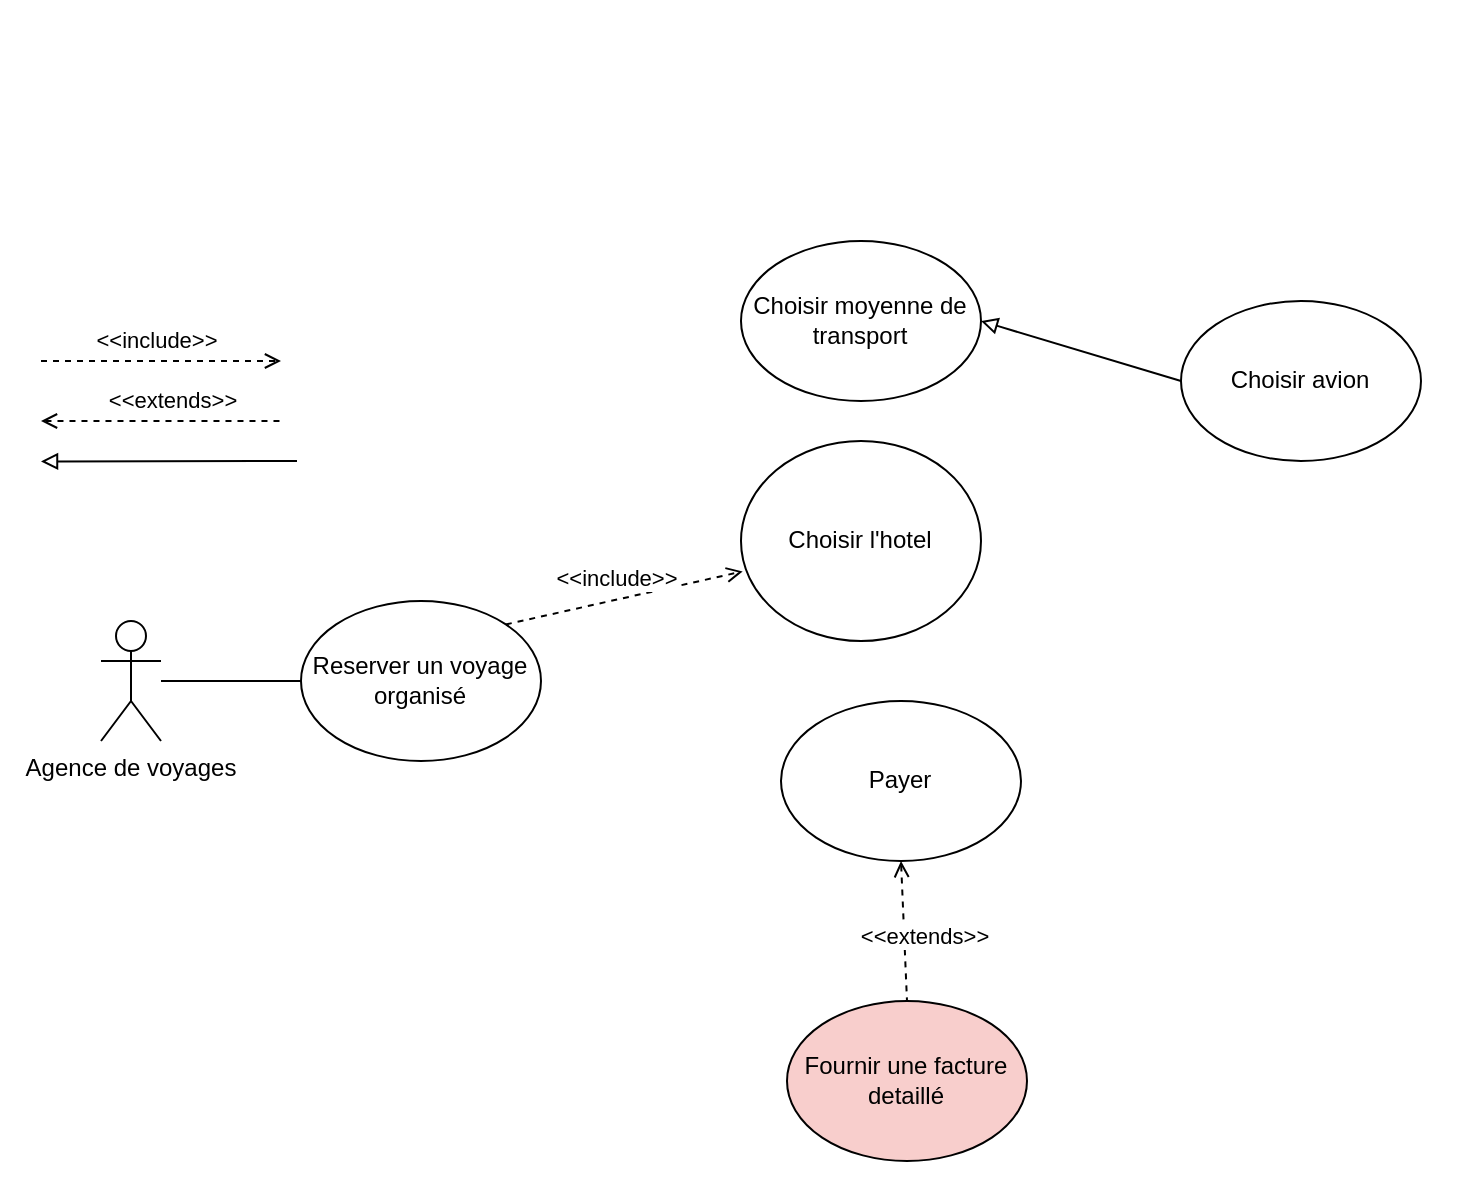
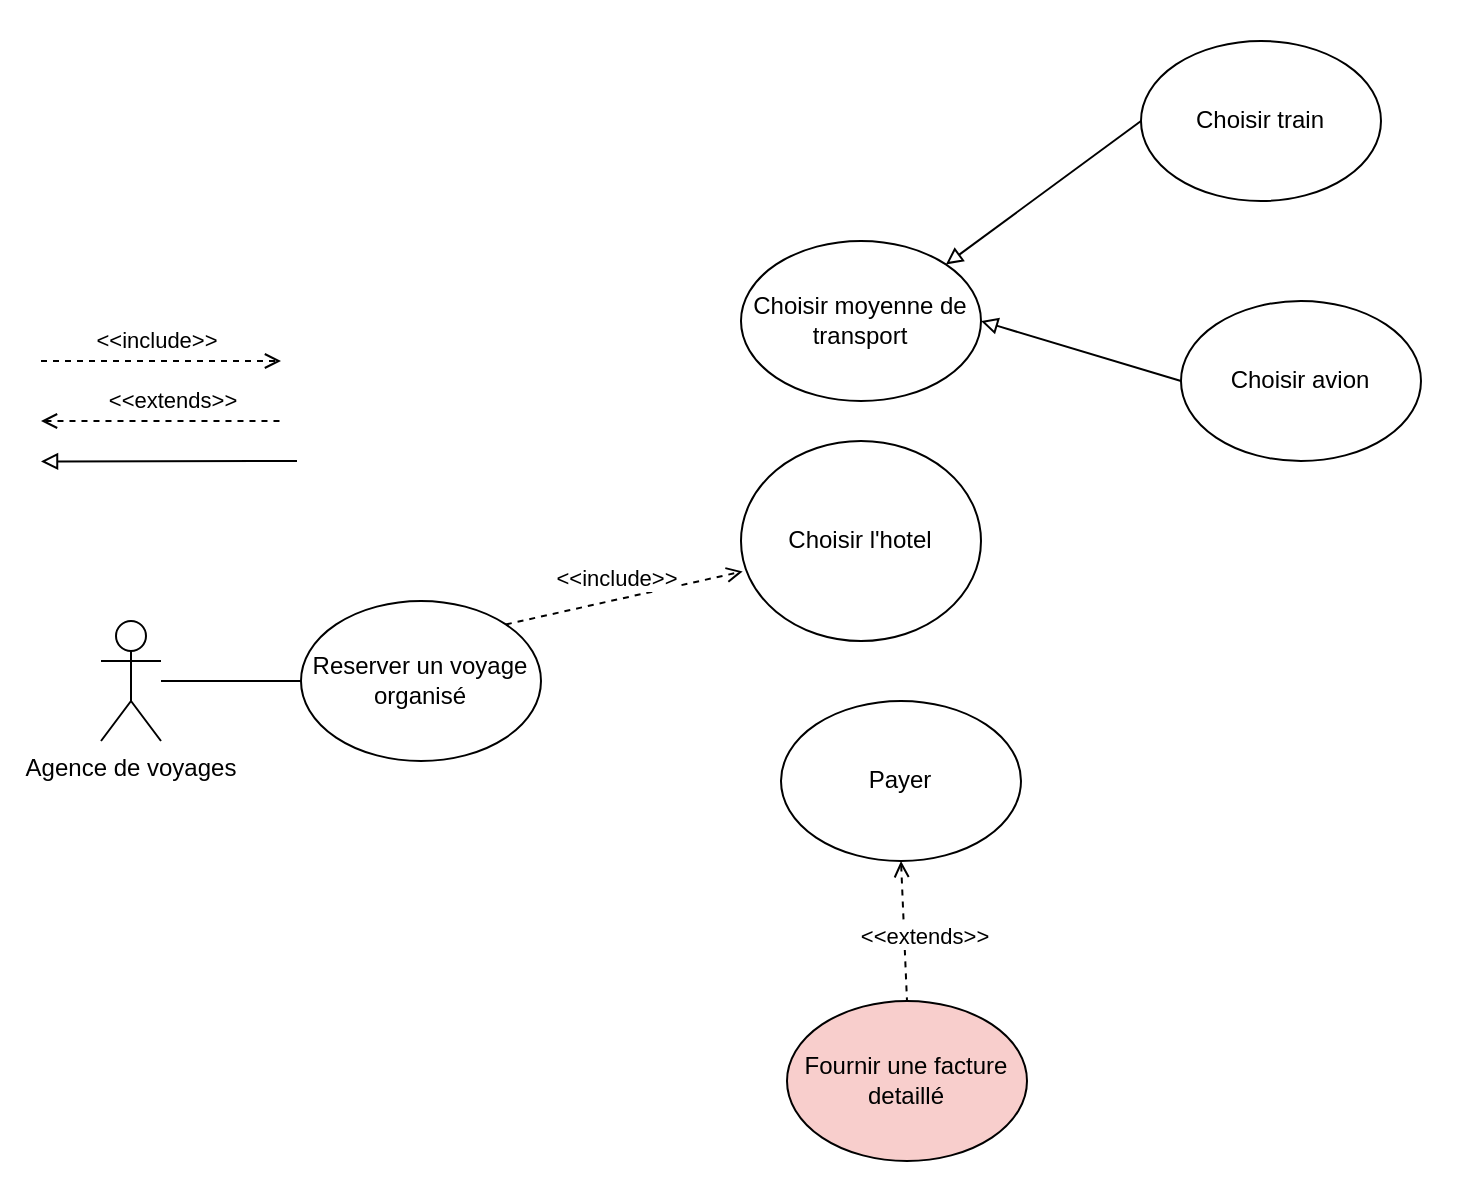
node "Choisir train": added
edge "Choisir train" -> "Choisir moyenne de transport": added
